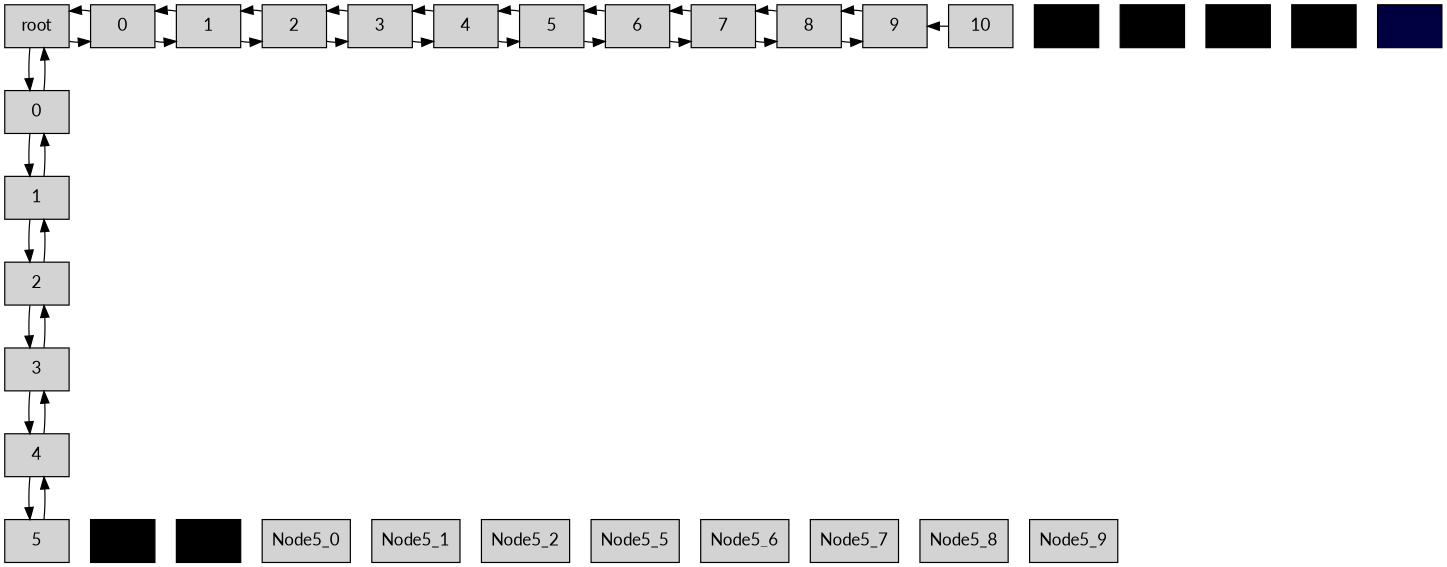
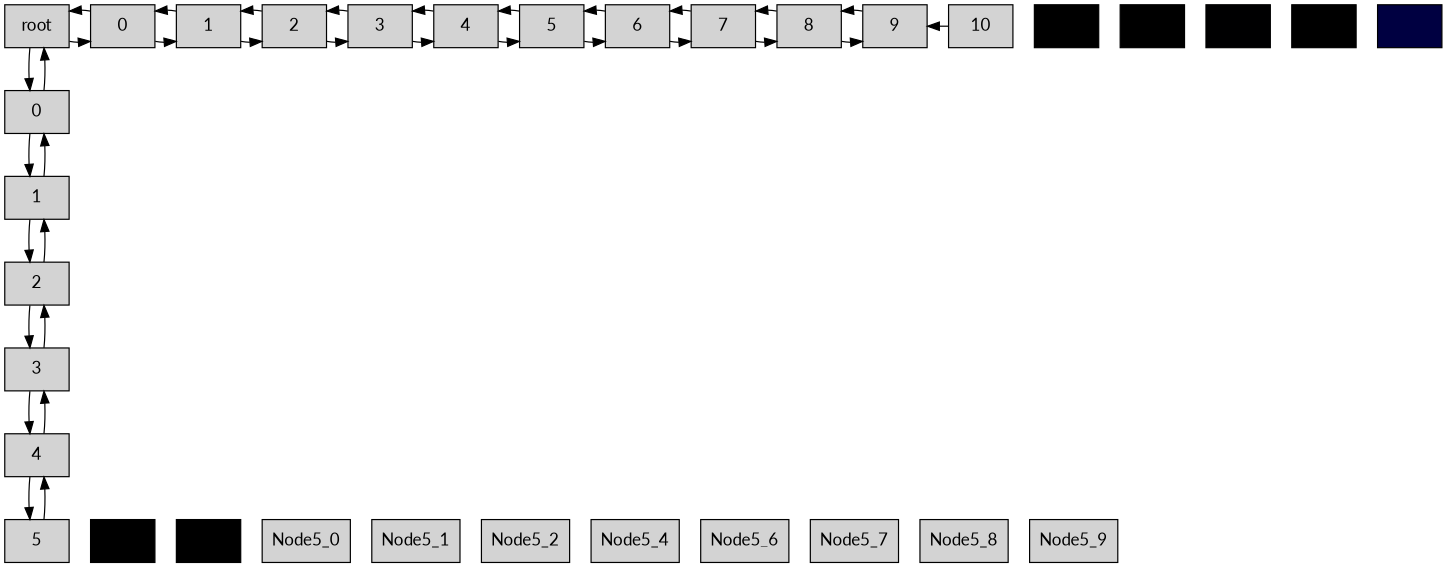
node "Node5_5": label "Node5_5" -> "Node5_4"
